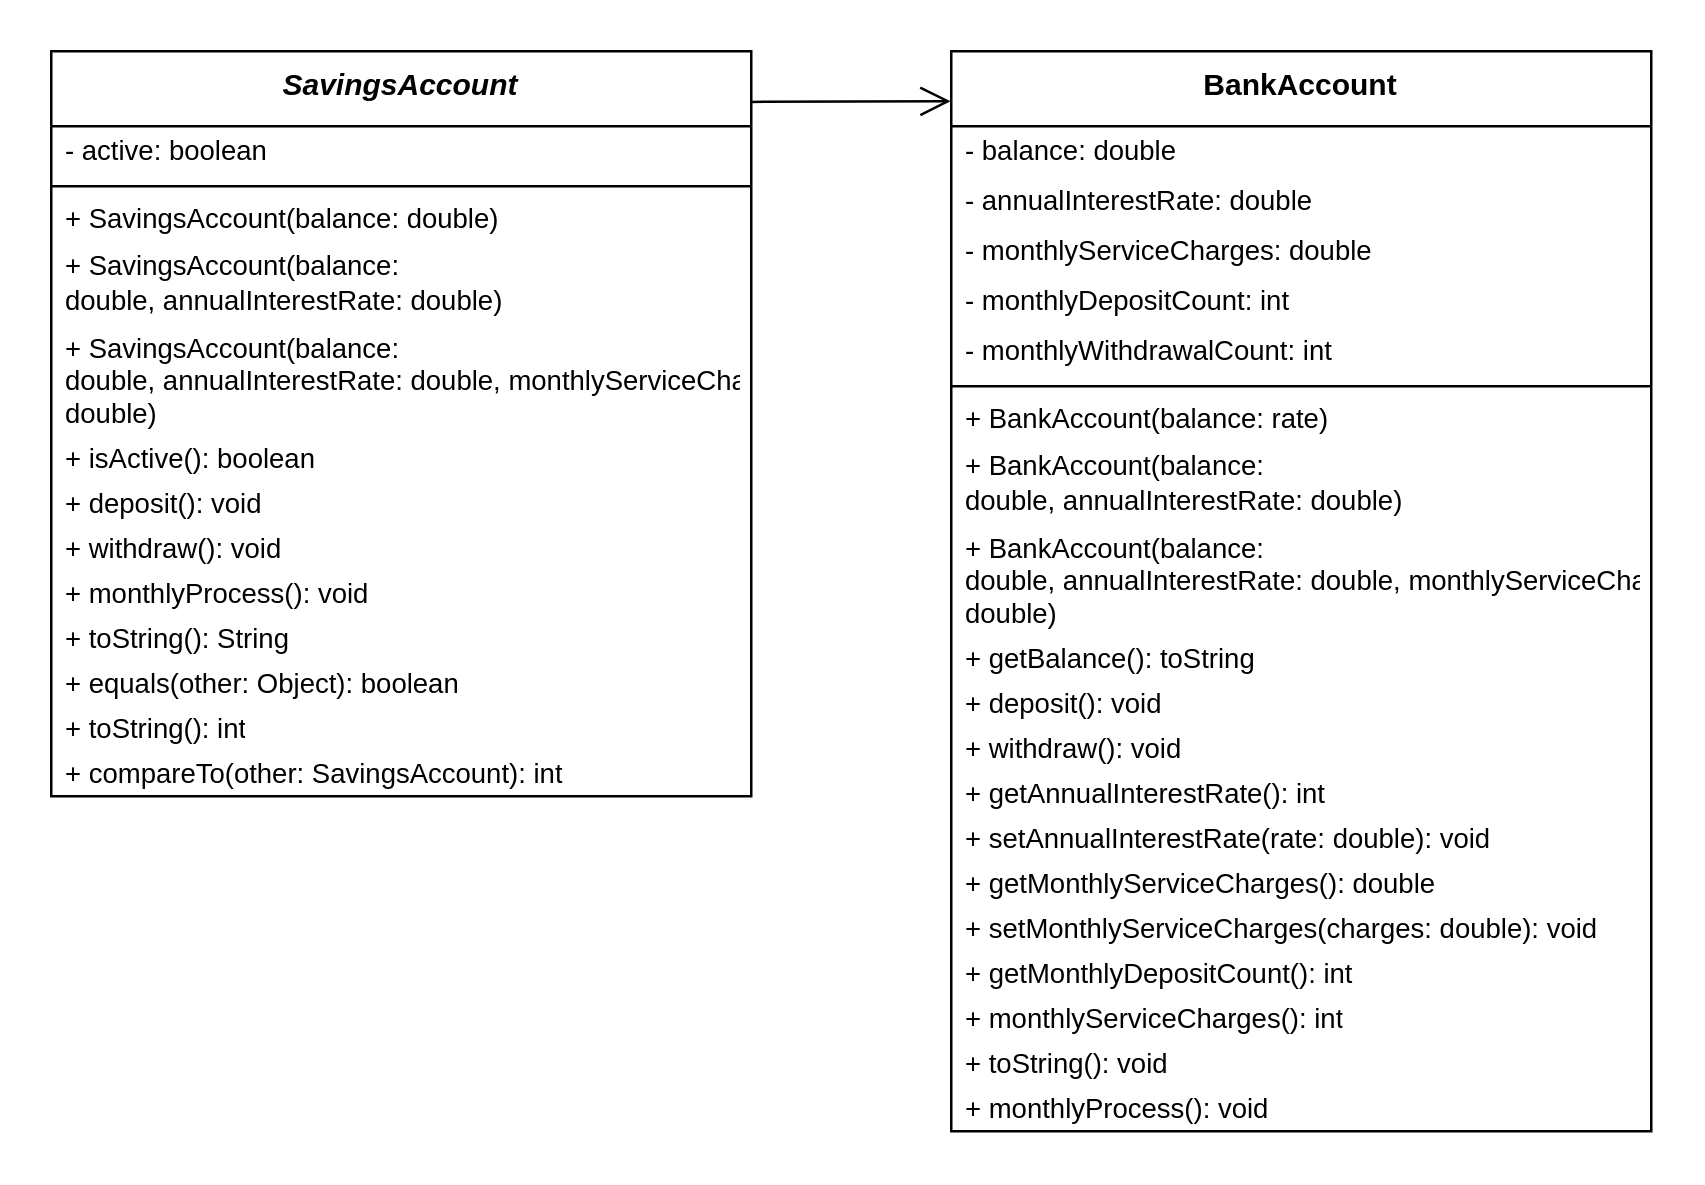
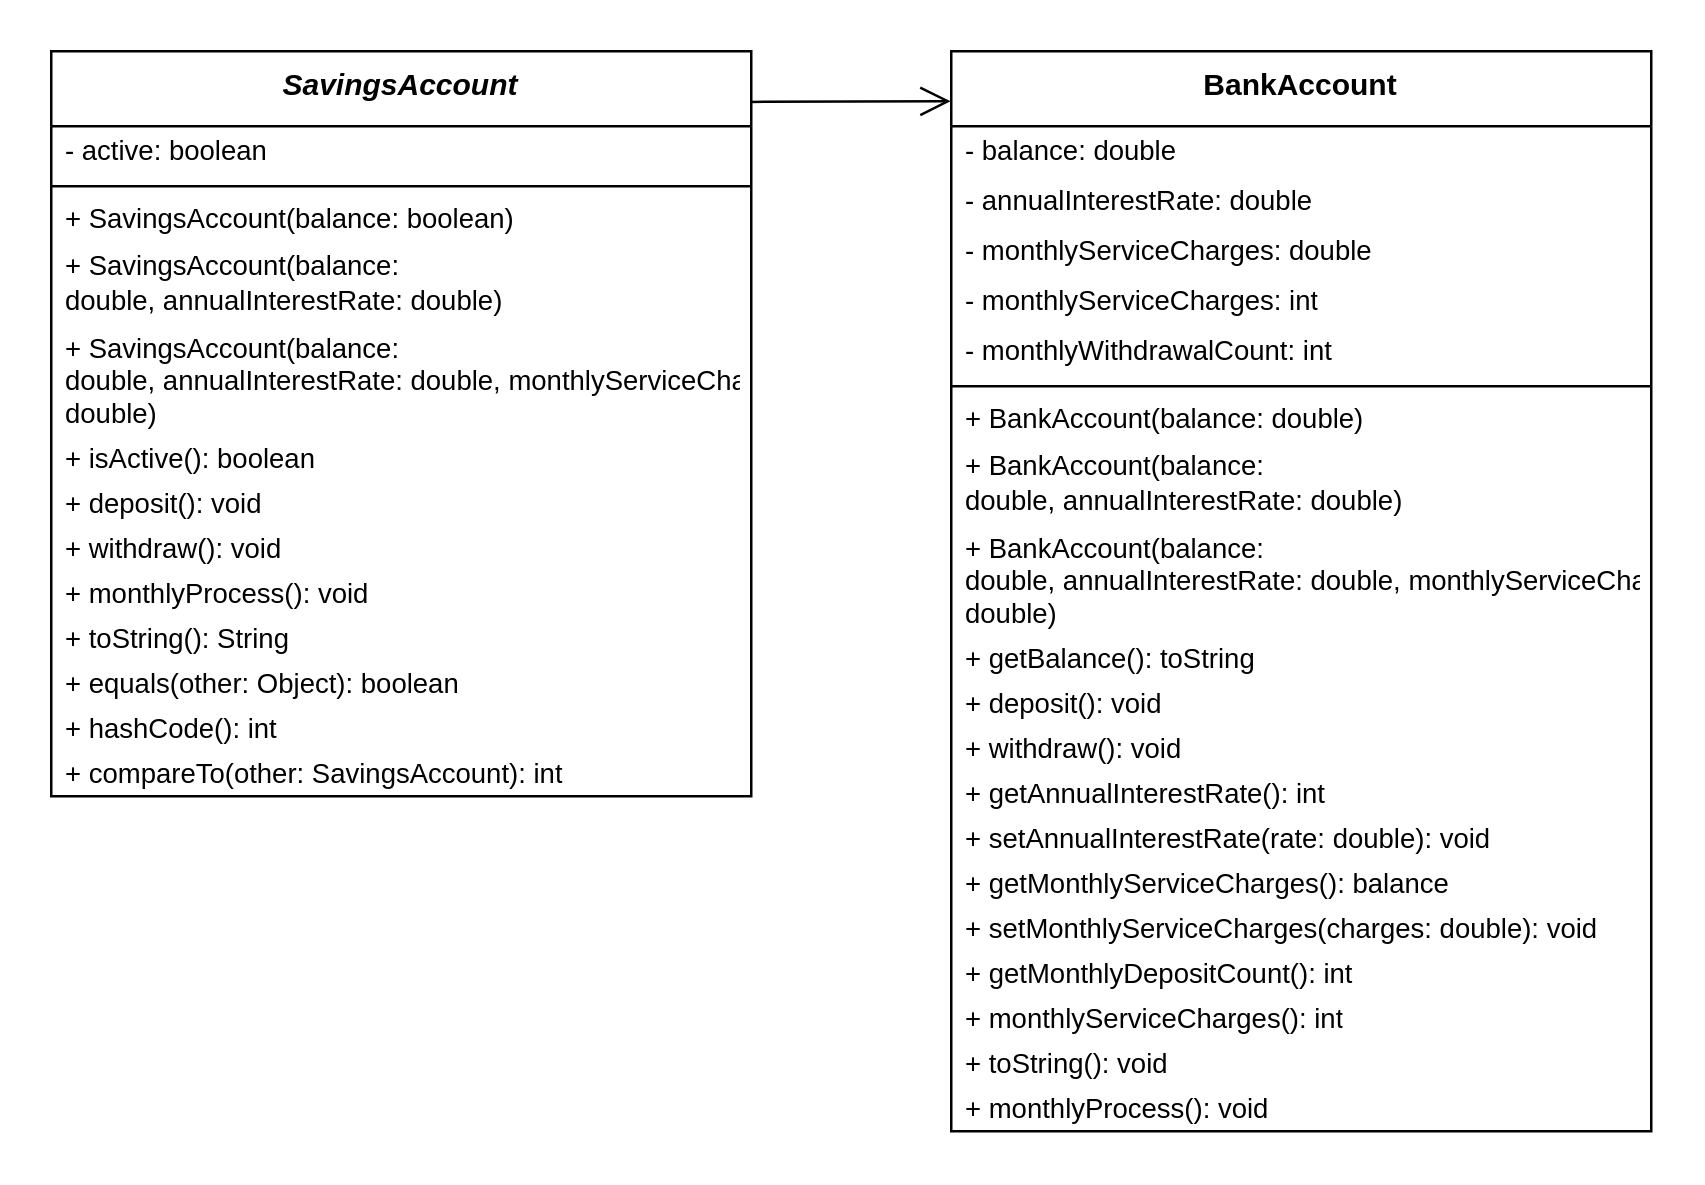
node "+ SavingsAccount(balance: double)": label "+ SavingsAccount(balance: double)" -> "+ SavingsAccount(balance: boolean)"
node "- monthlyDepositCount: int": label "- monthlyDepositCount: int" -> "- monthlyServiceCharges: int"
node "+ BankAccount(balance: rate)": label "+ BankAccount(balance: rate)" -> "+ BankAccount(balance: double)"
node "+ toString(): int": label "+ toString(): int" -> "+ hashCode(): int"
node "+ getMonthlyServiceCharges(): double": label "+ getMonthlyServiceCharges(): double" -> "+ getMonthlyServiceCharges(): balance"
